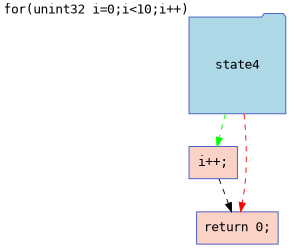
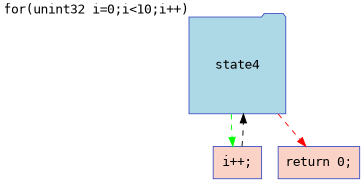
edge "i++;" -> "return 0;": now "i++;" -> "state4 for(unint32 i=0;i<10;i++)"
